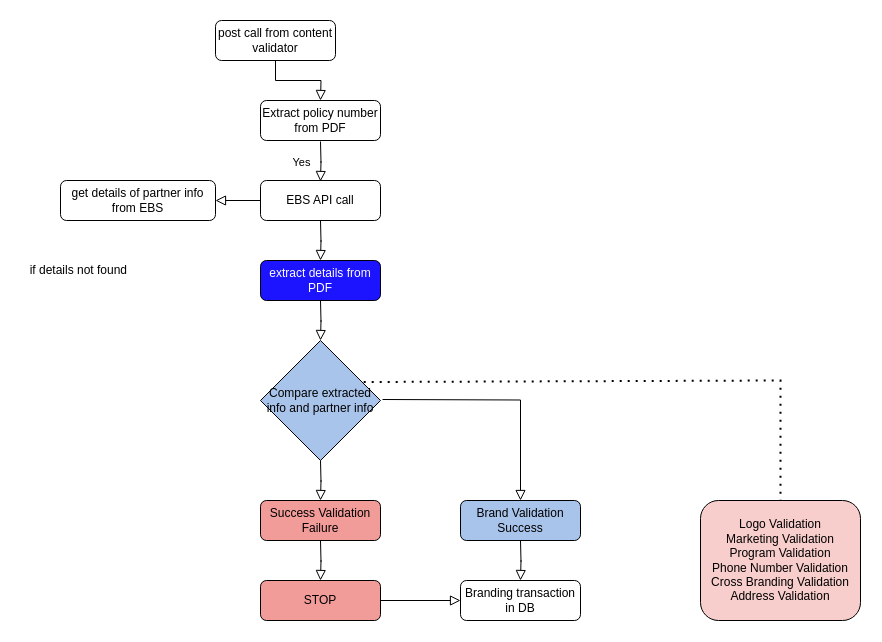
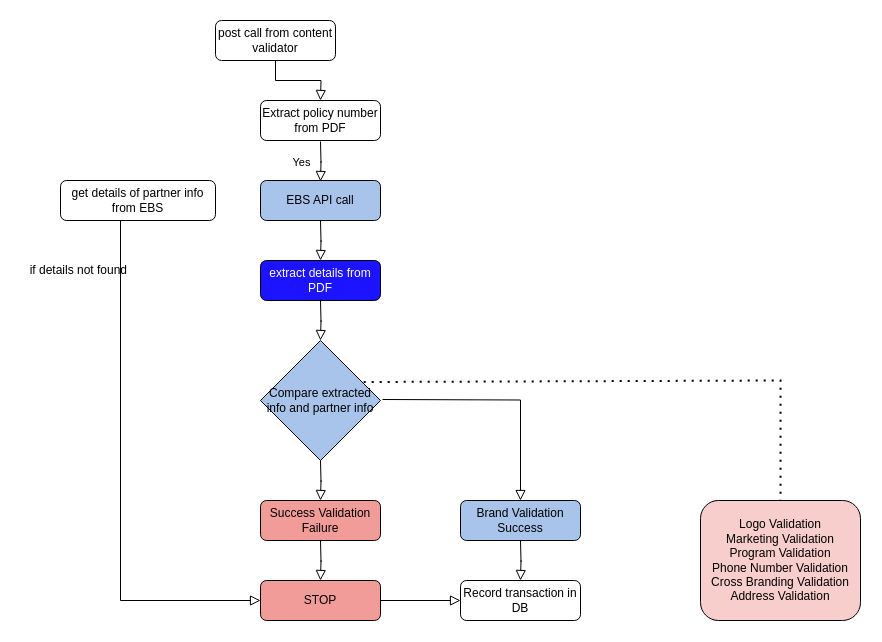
edge "EBS API call" -> "get details of partner info from EBS": removed
node "EBS API call": fillcolor #ffffff -> #a9c4eb
edge "get details of partner info from EBS" -> "STOP": added
node "Branding transaction in DB": label "Branding transaction in DB" -> "Record transaction in DB"
